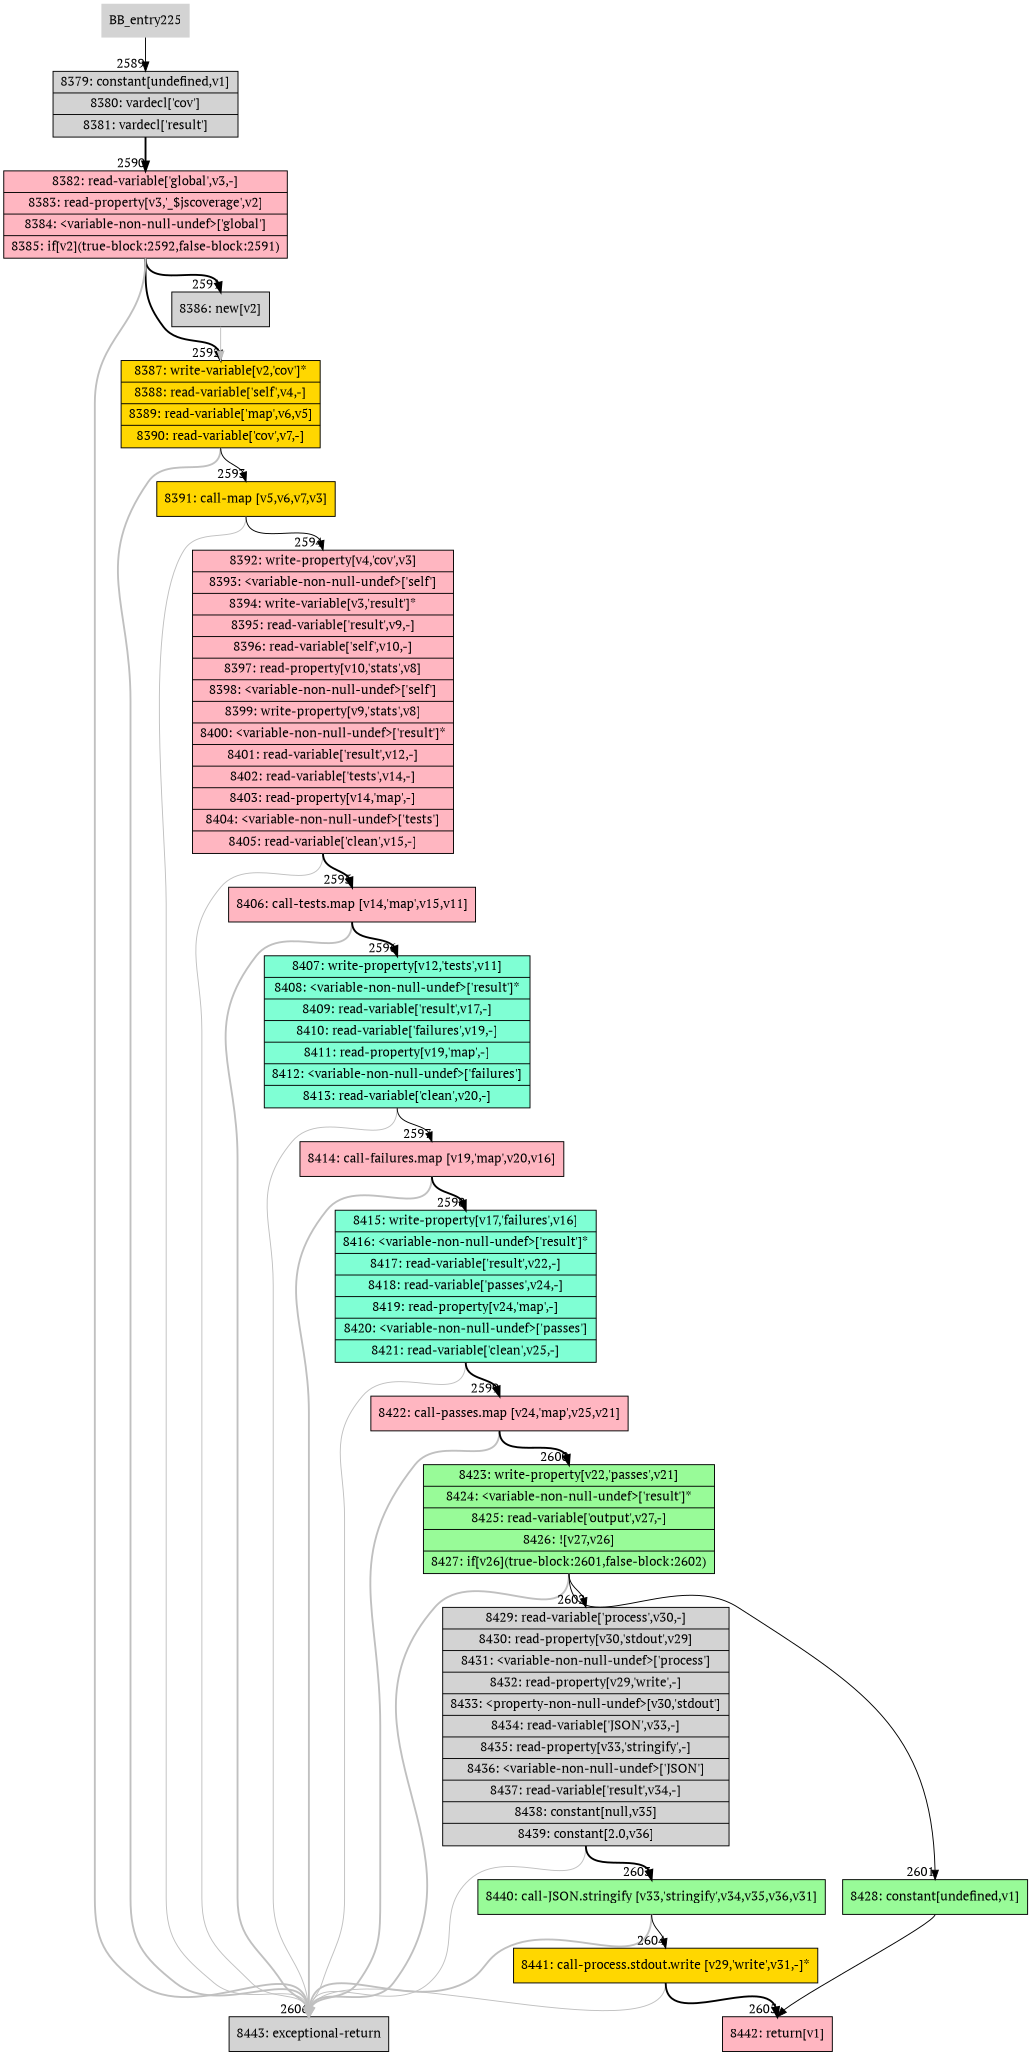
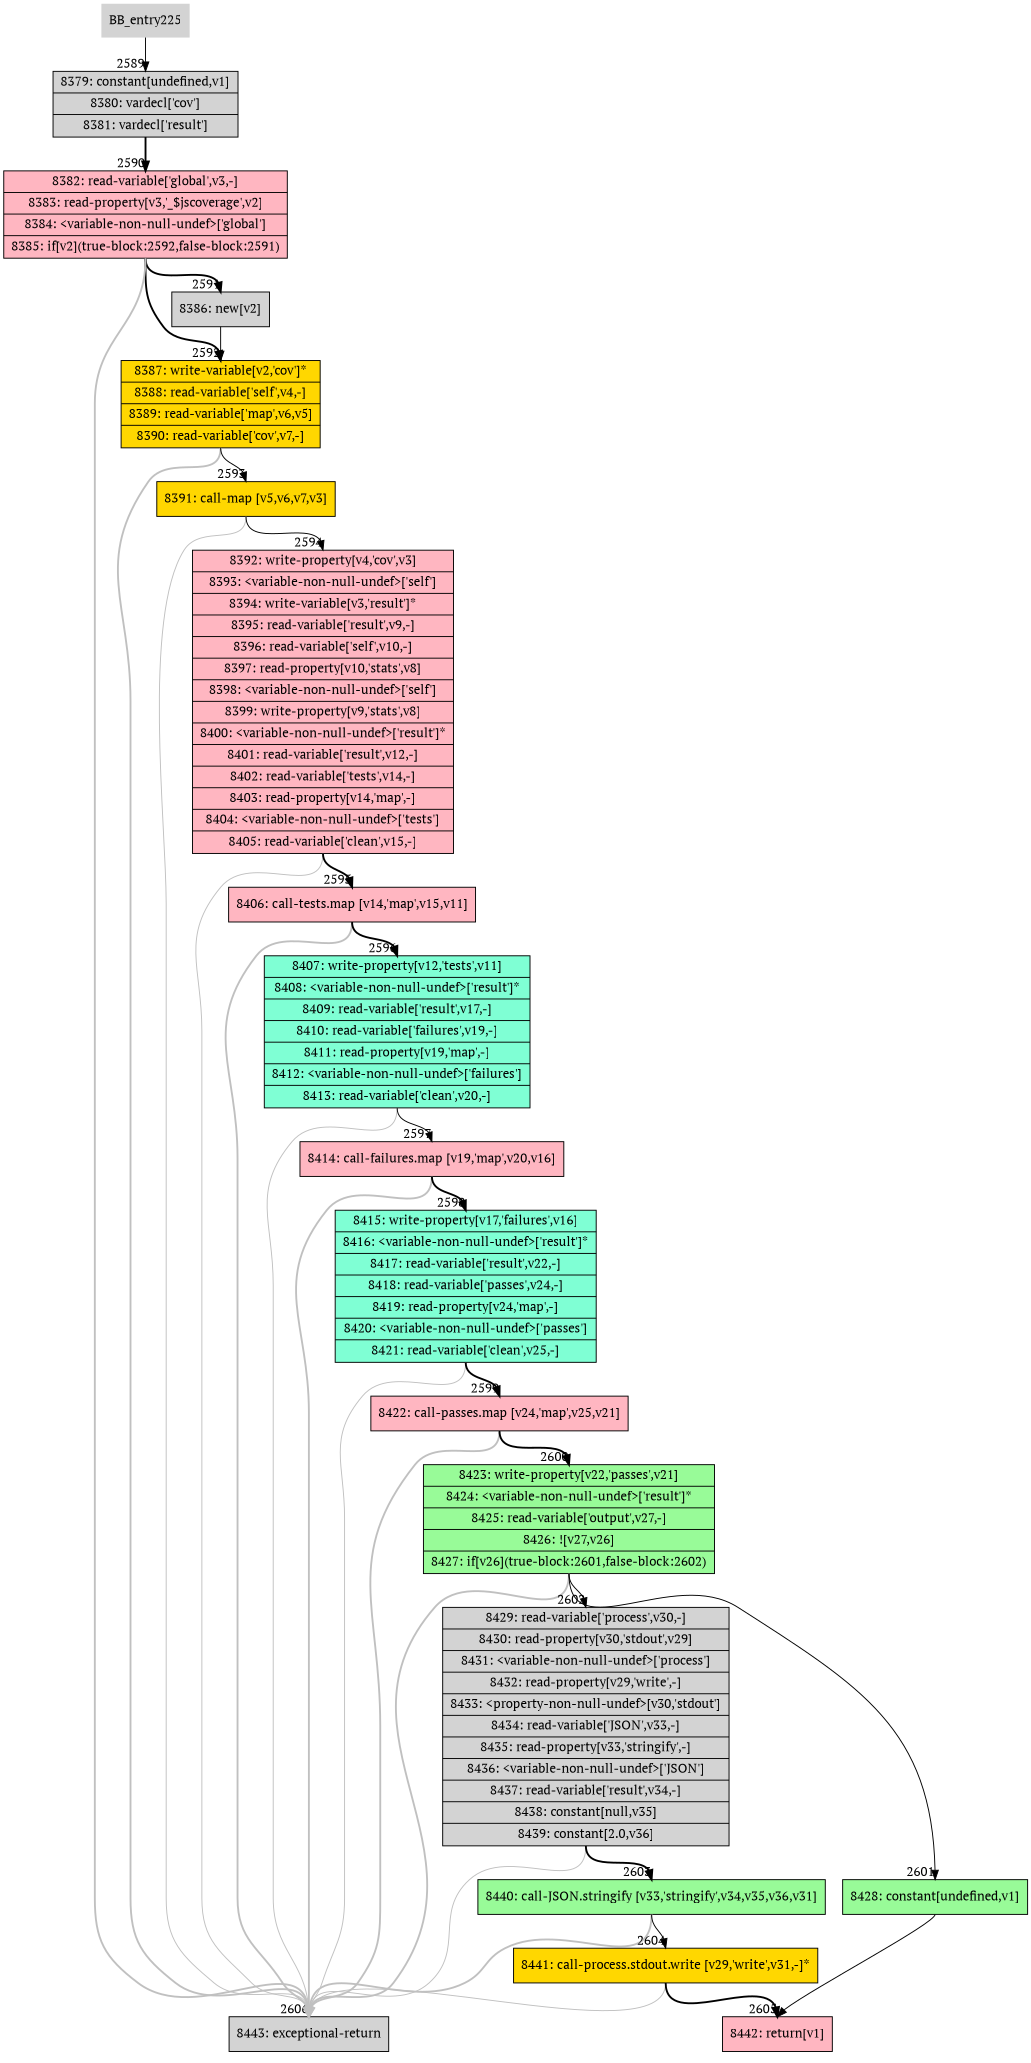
edge "8386: new[v2]" -> "8387: write-variable[v2,'cov']*": color gray -> black
